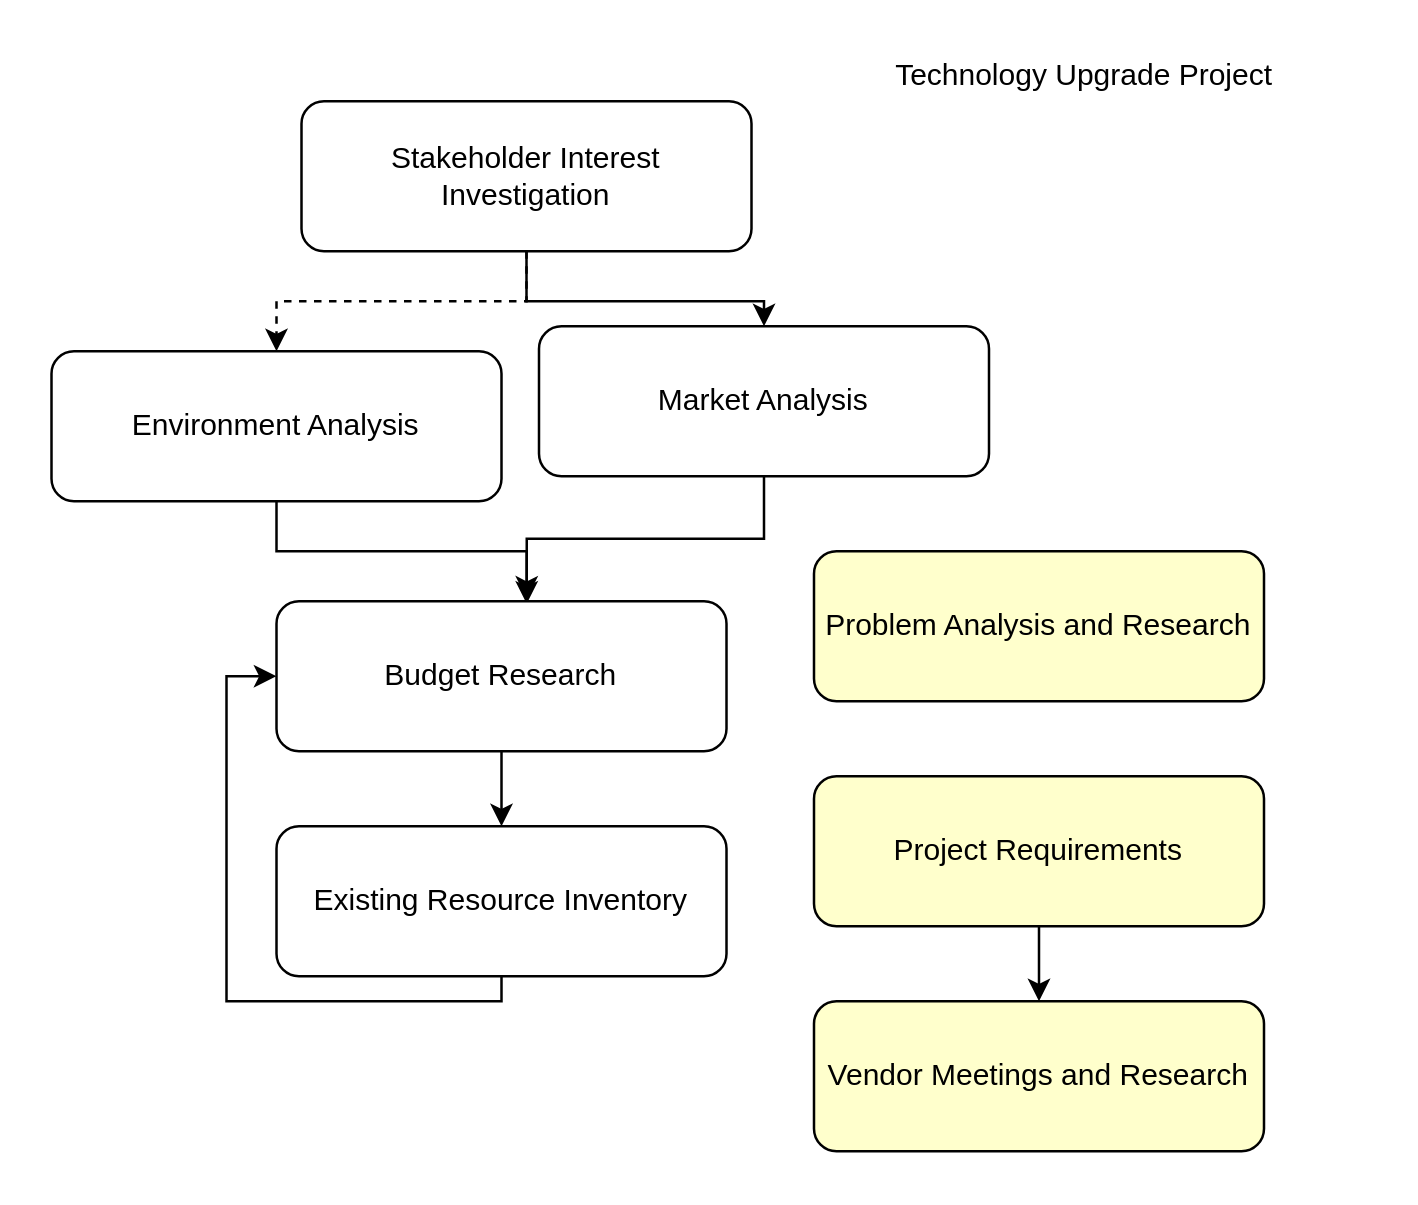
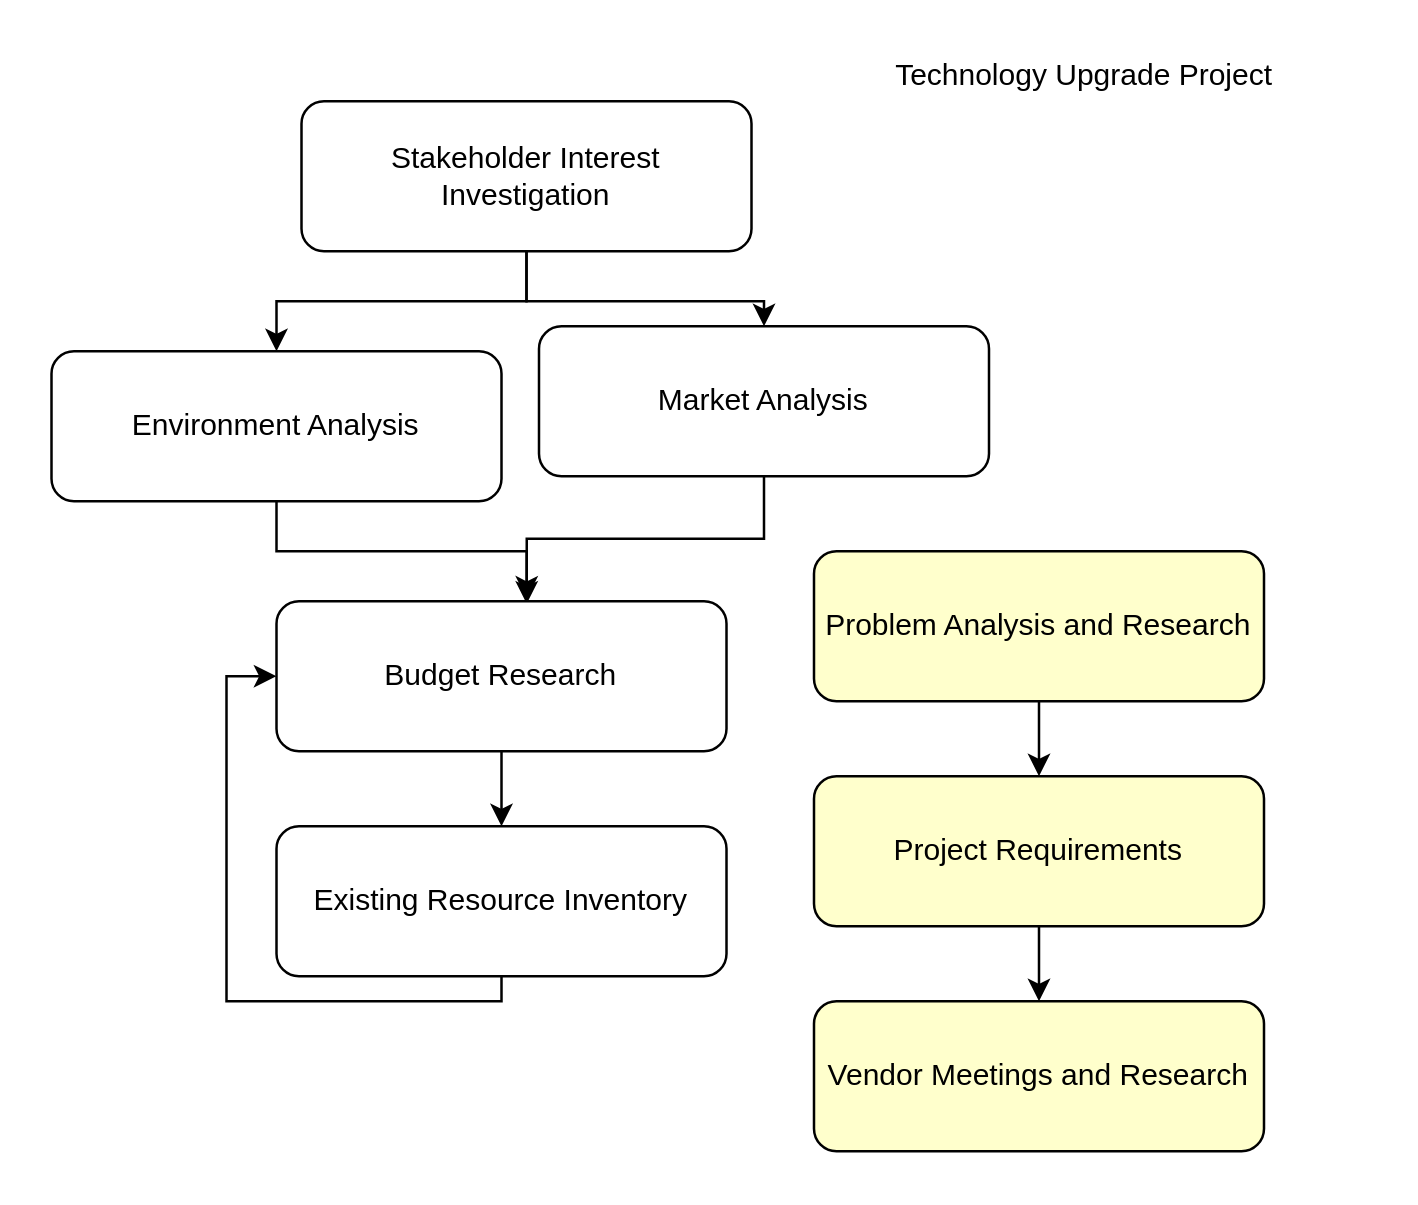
edge "Stakeholder Interest Investigation" -> "Environment Analysis": style dashed -> solid
edge "Problem Analysis and Research" -> "Project Requirements": added
